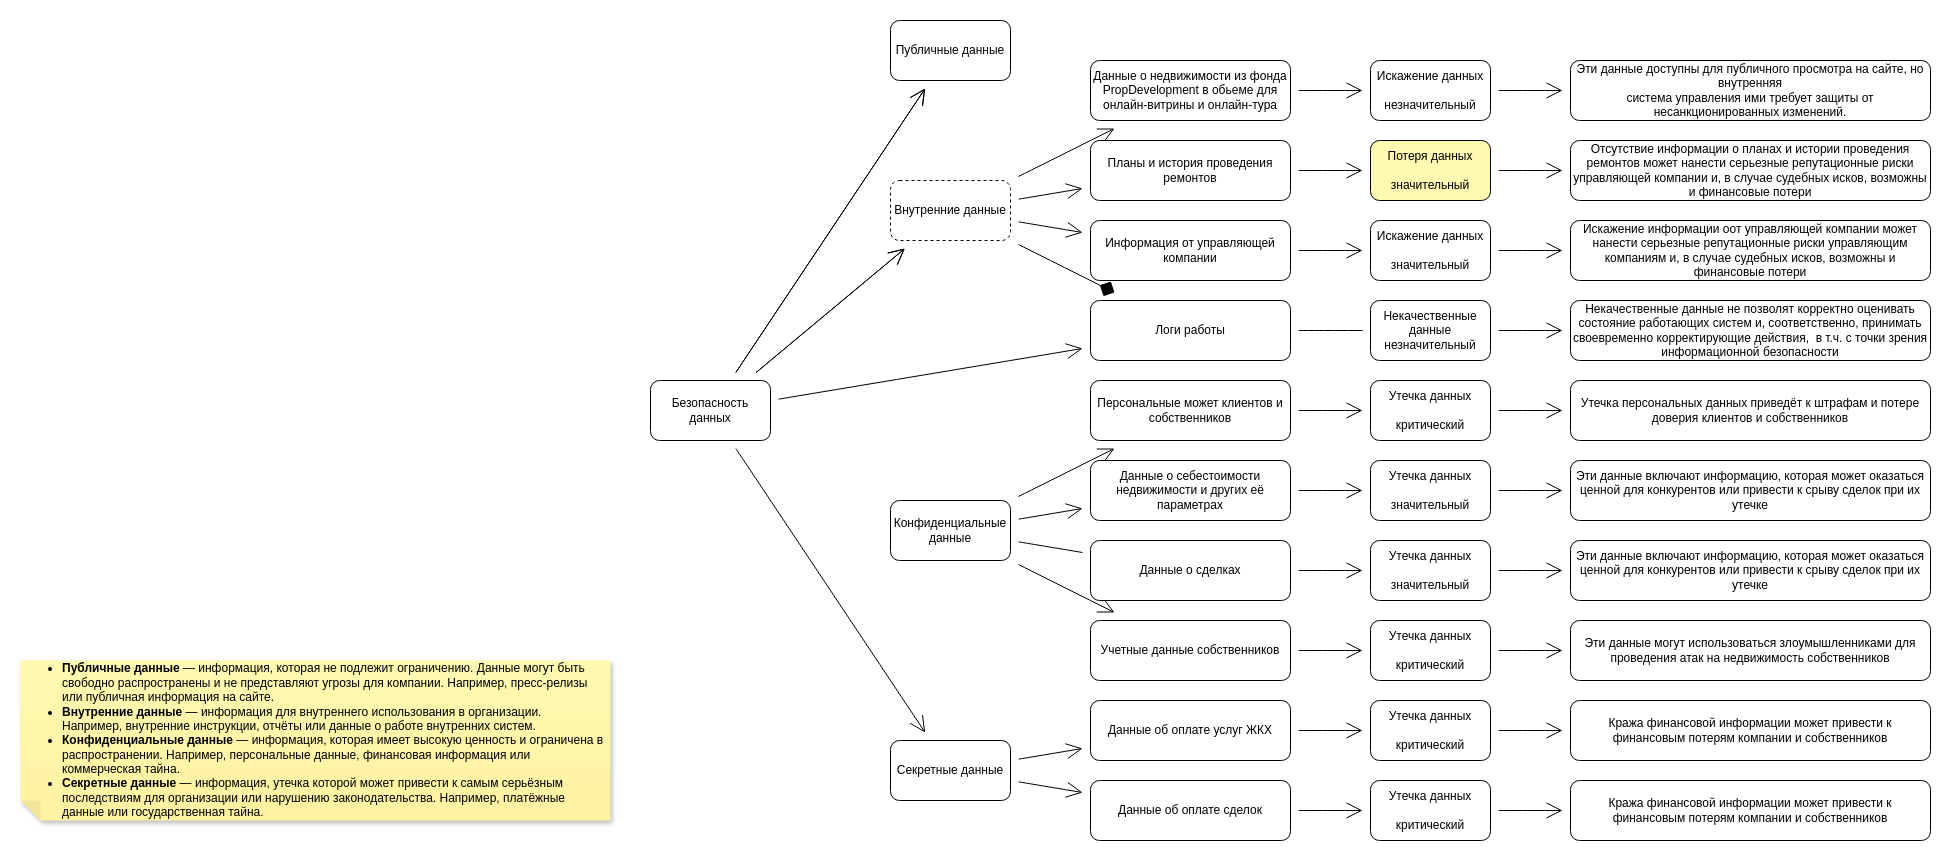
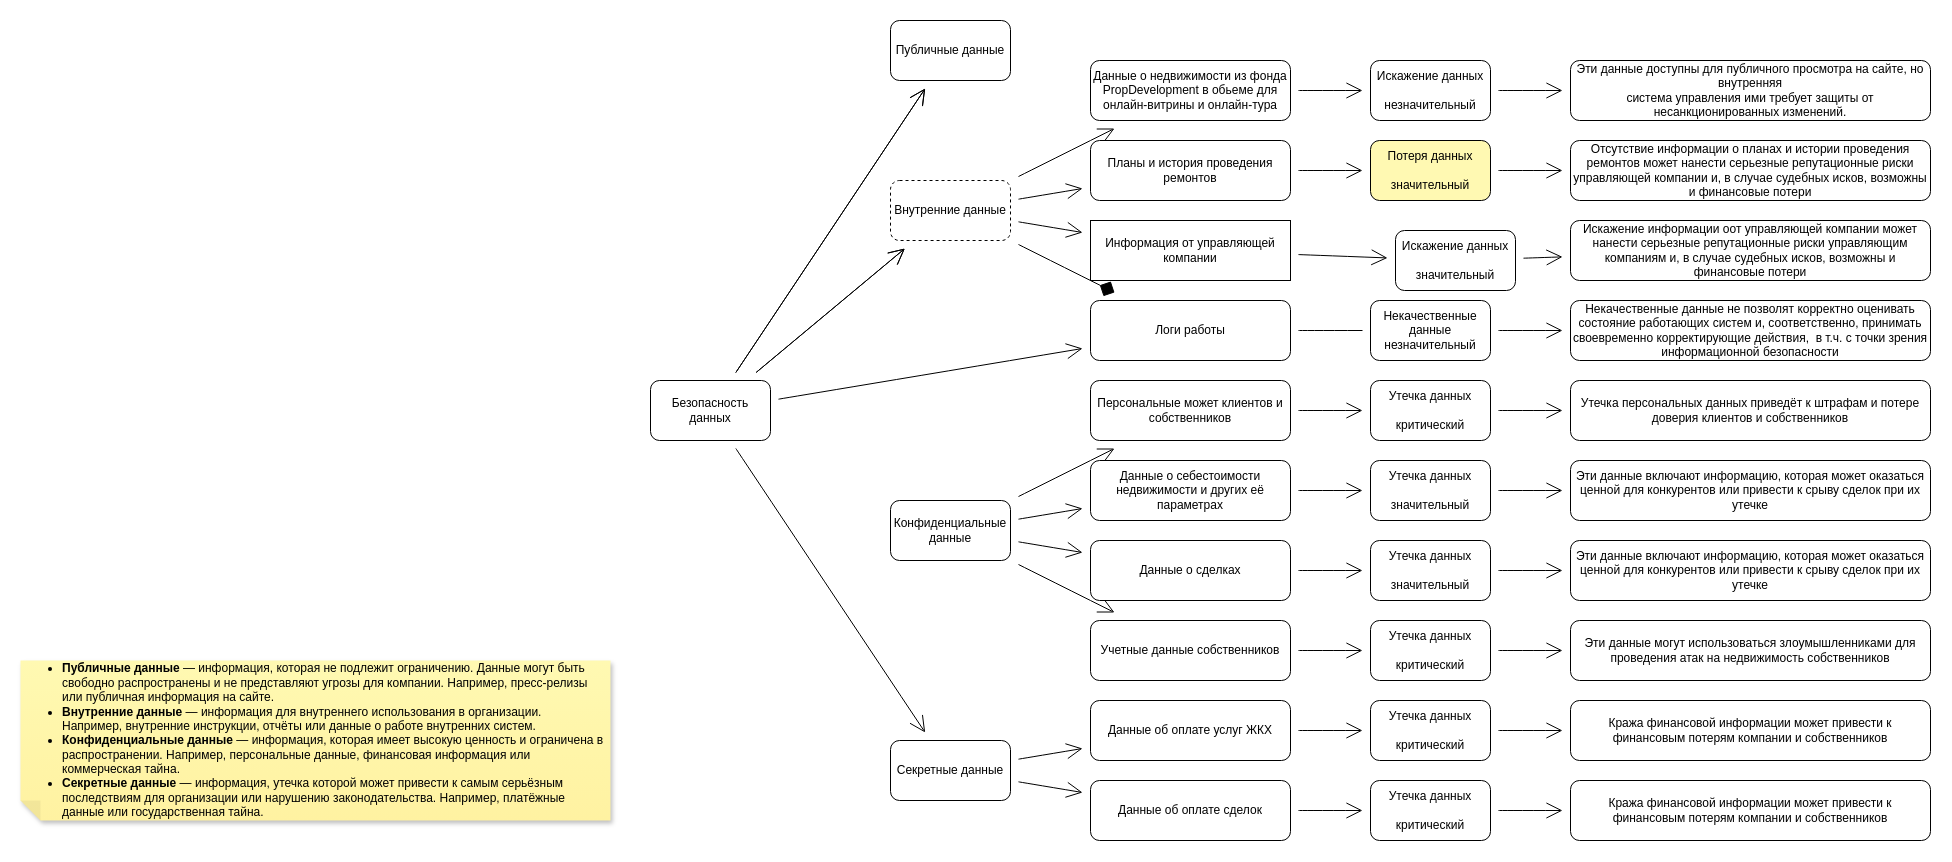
node "Информация от управляющей компании": shape rounded rectangle -> rectangle
node "Искажение данных значительный": moved (1431, 251) -> (1456, 261)
edge "Конфиденциальные данные" -- "Данные о сделках": arrowhead none -> open
